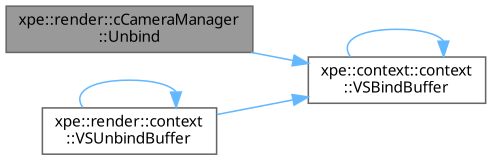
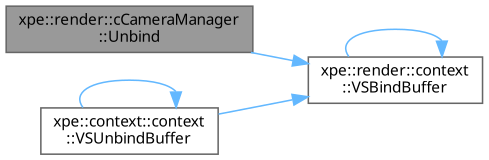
node "xpe::context::context ::VSBindBuffer": label "xpe::context::context ::VSBindBuffer" -> "xpe::render::context ::VSBindBuffer"
node "xpe::render::context ::VSUnbindBuffer": label "xpe::render::context ::VSUnbindBuffer" -> "xpe::context::context ::VSUnbindBuffer"
